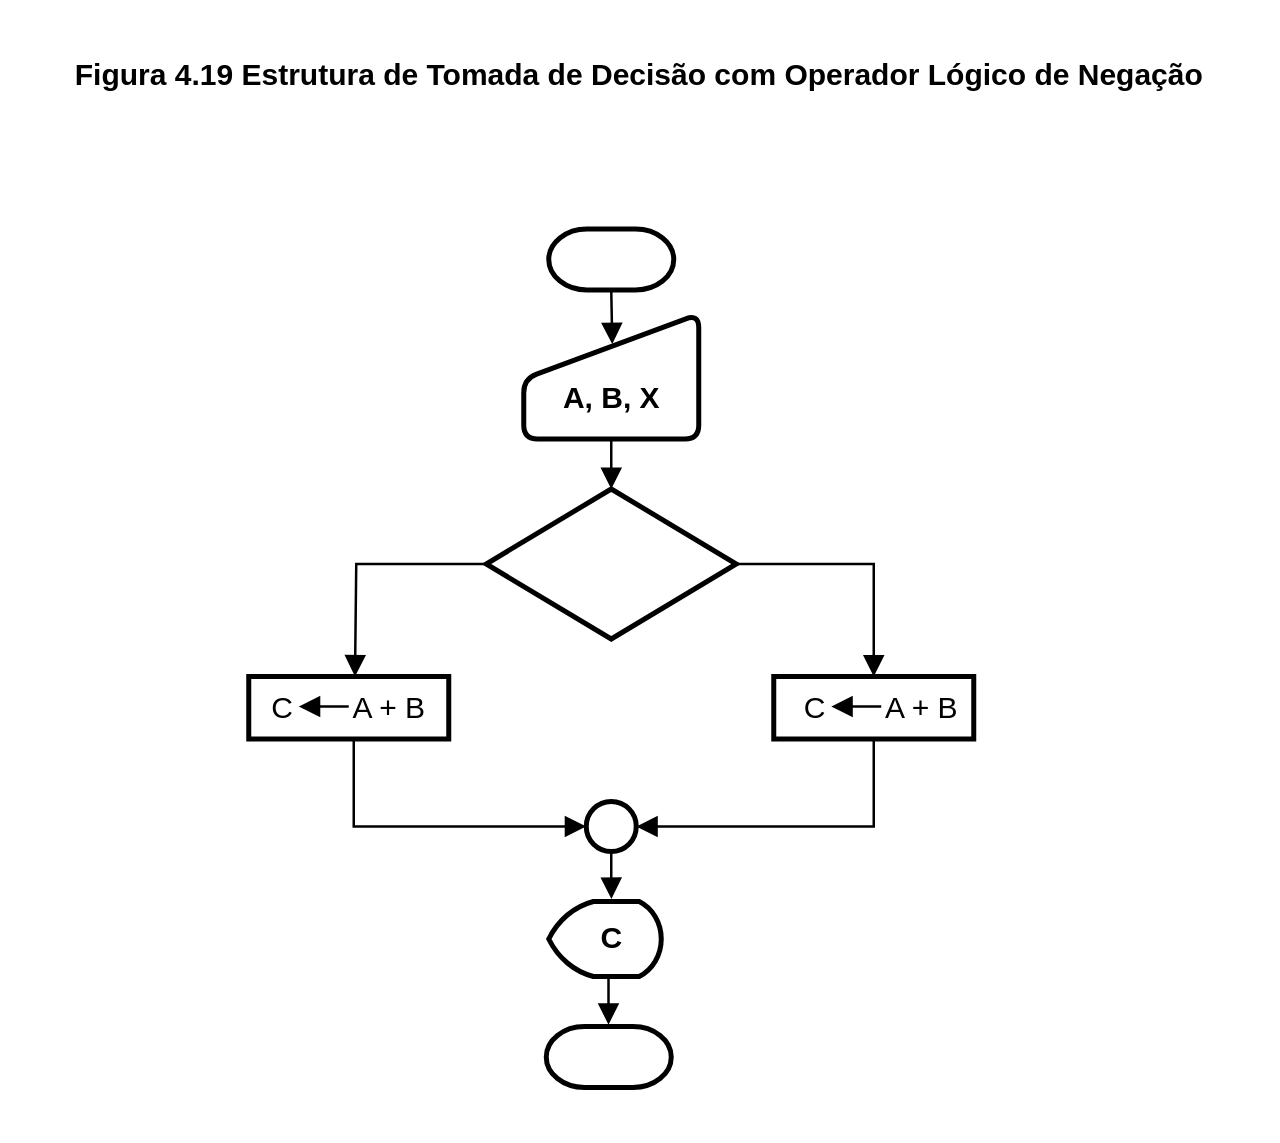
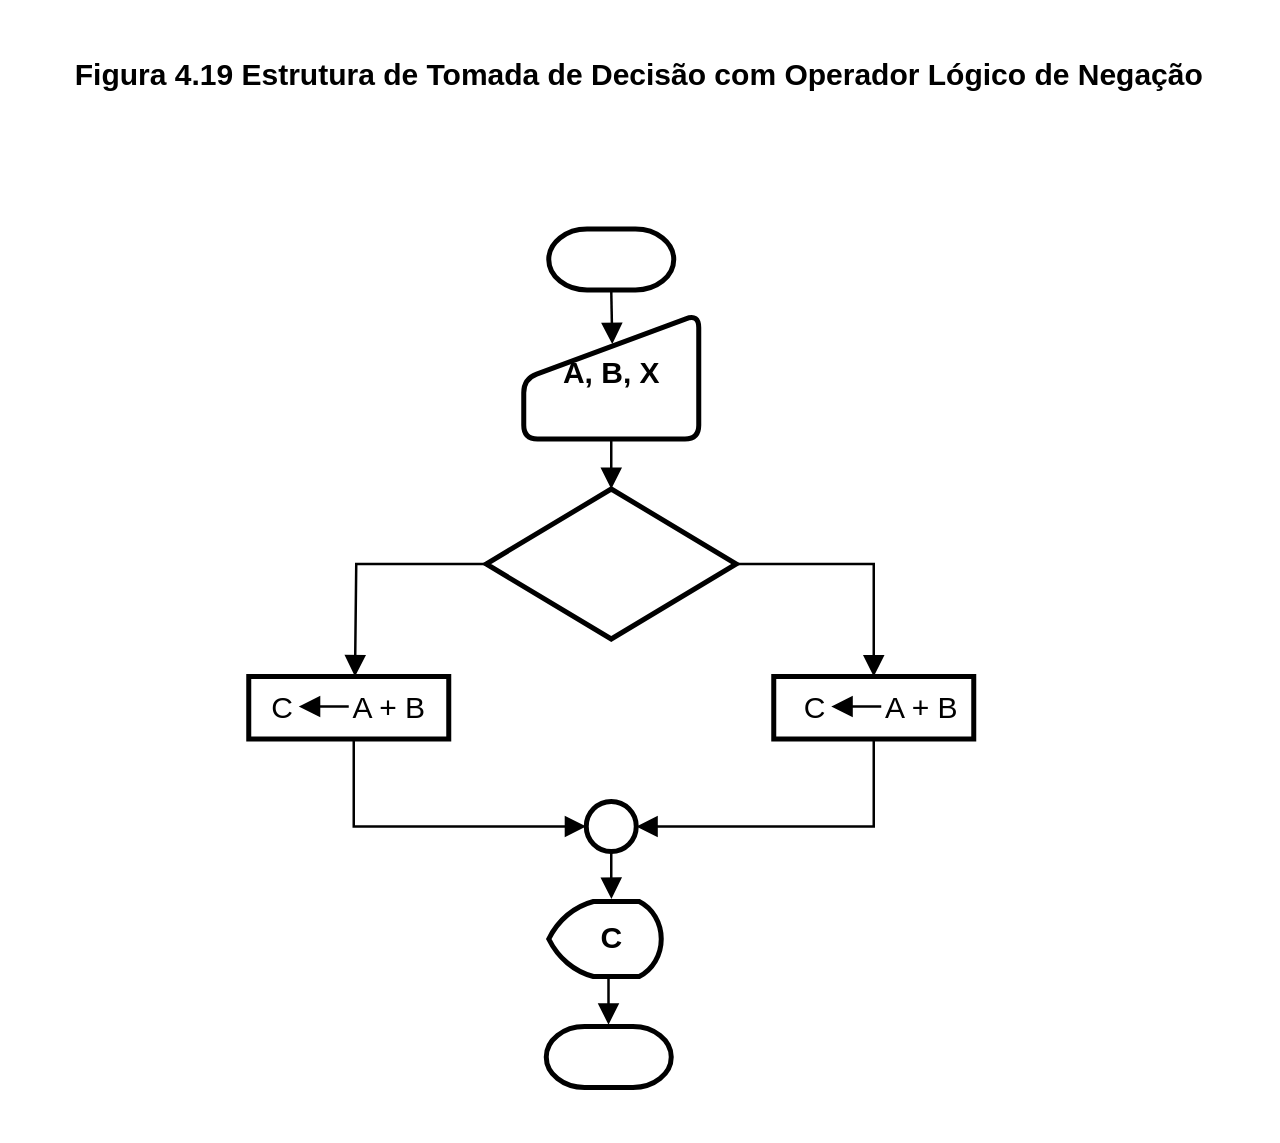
node "A, B, X": moved (611, 399) -> (611, 374)
